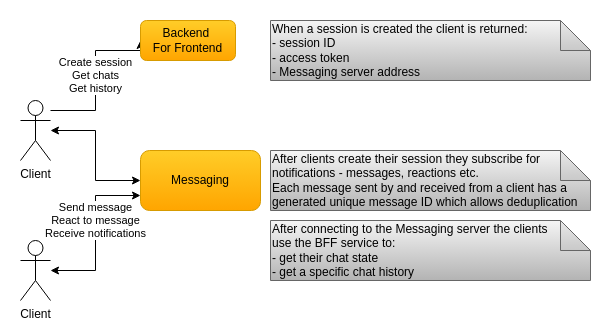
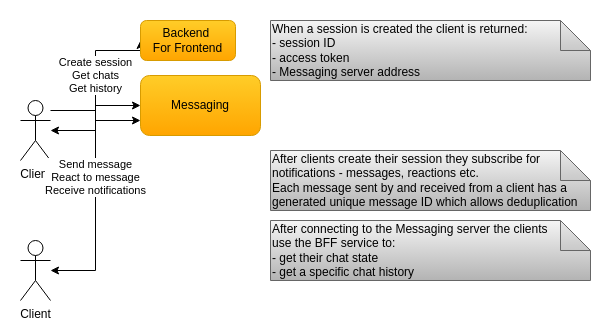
node "Messaging": moved (201, 181) -> (201, 106)
